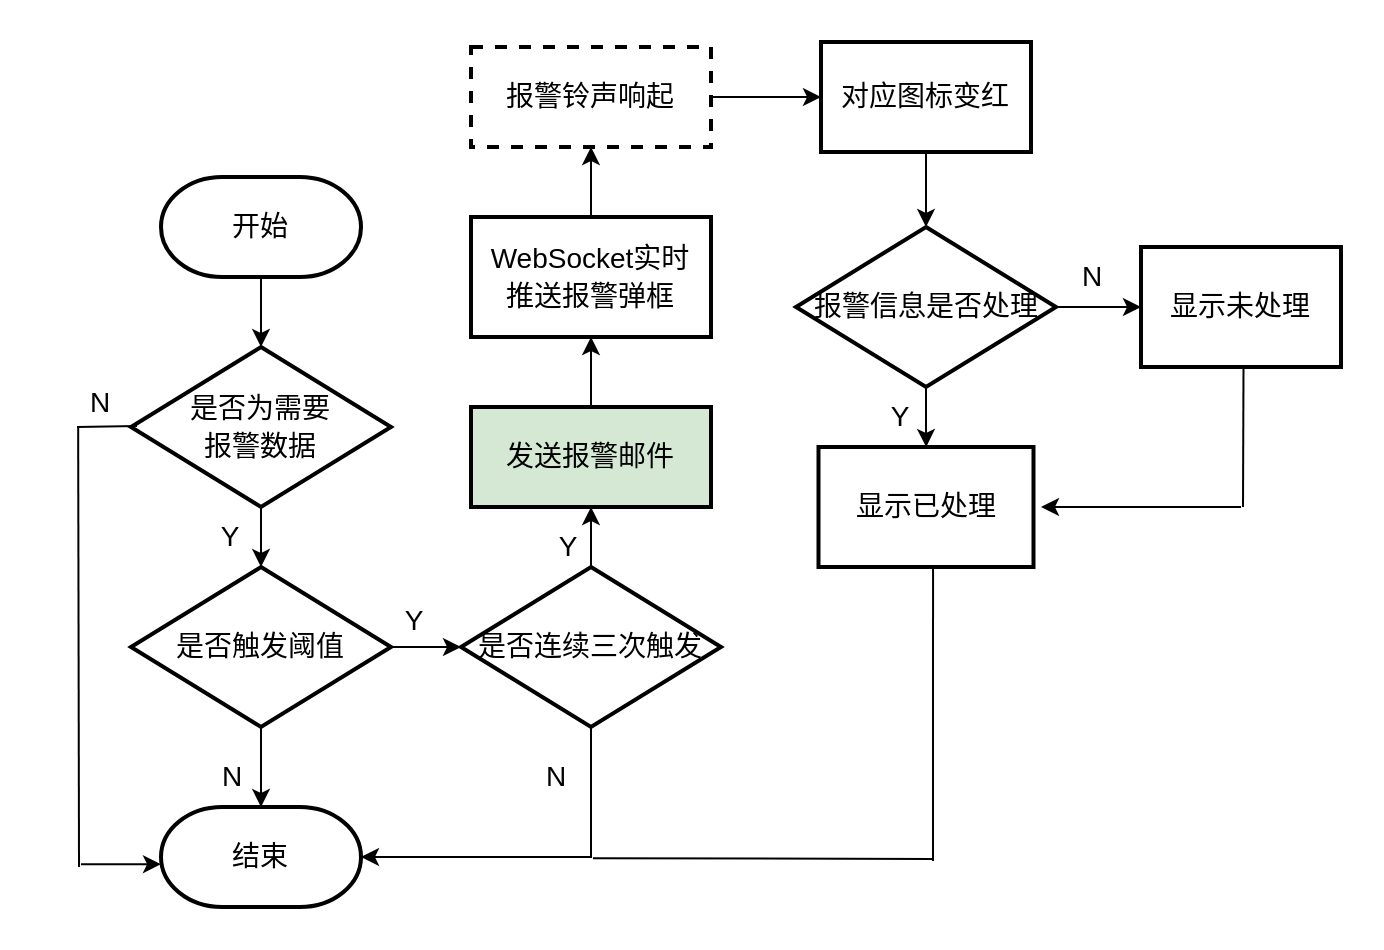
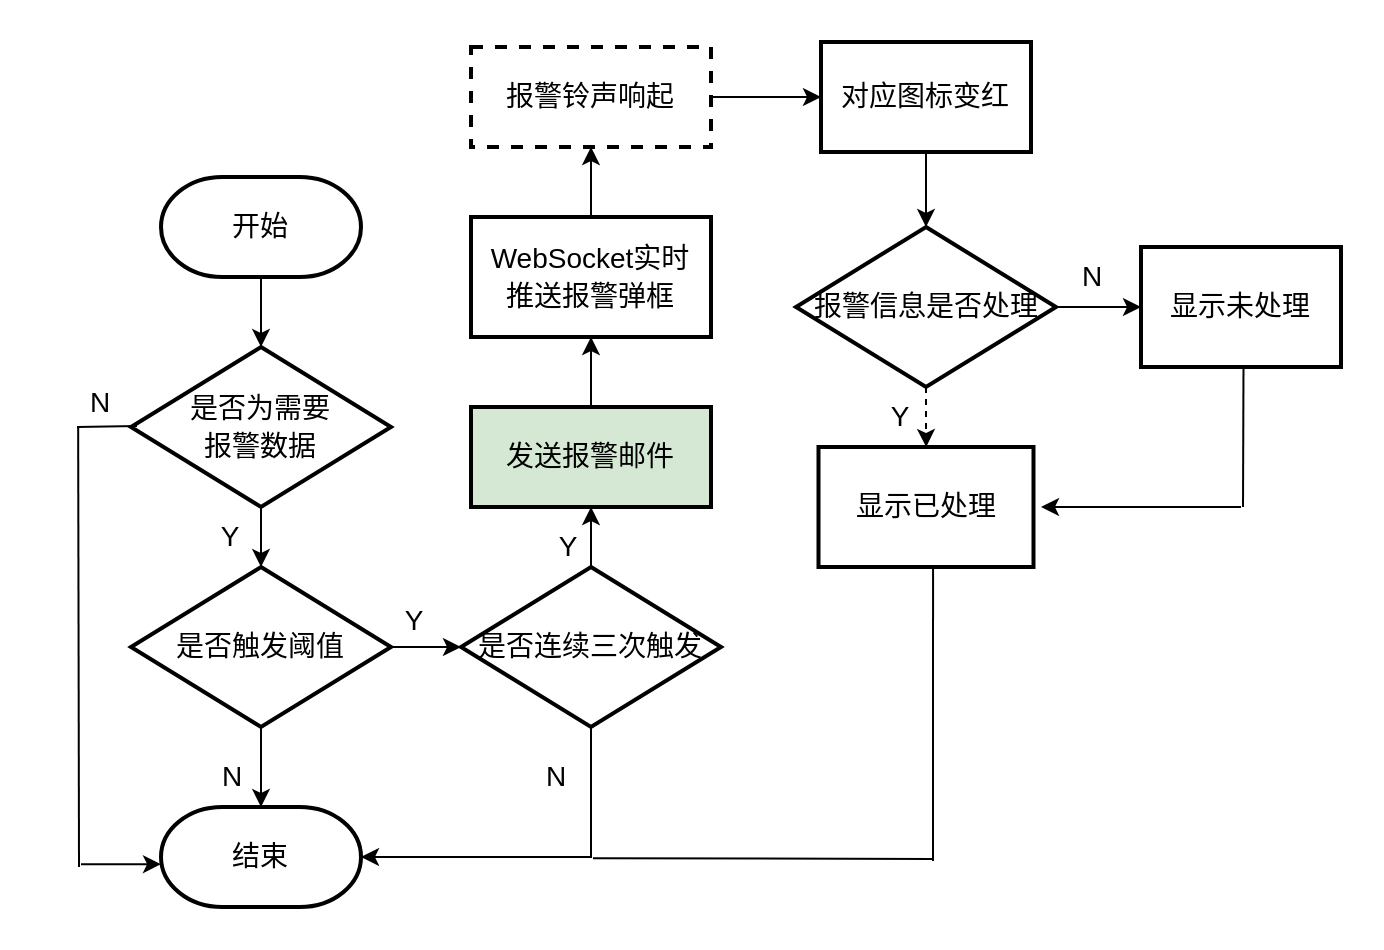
edge "报警信息是否处理" -> "显示已处理": style solid -> dashed
